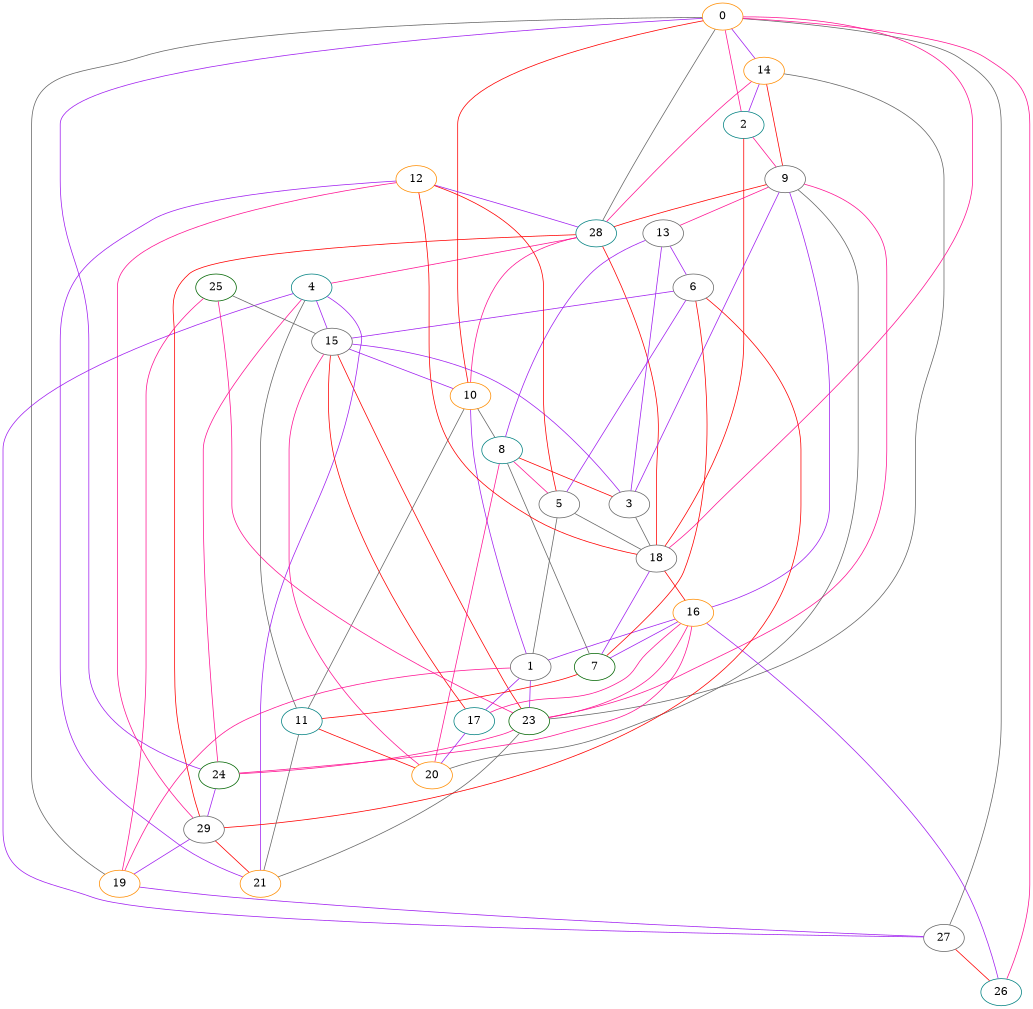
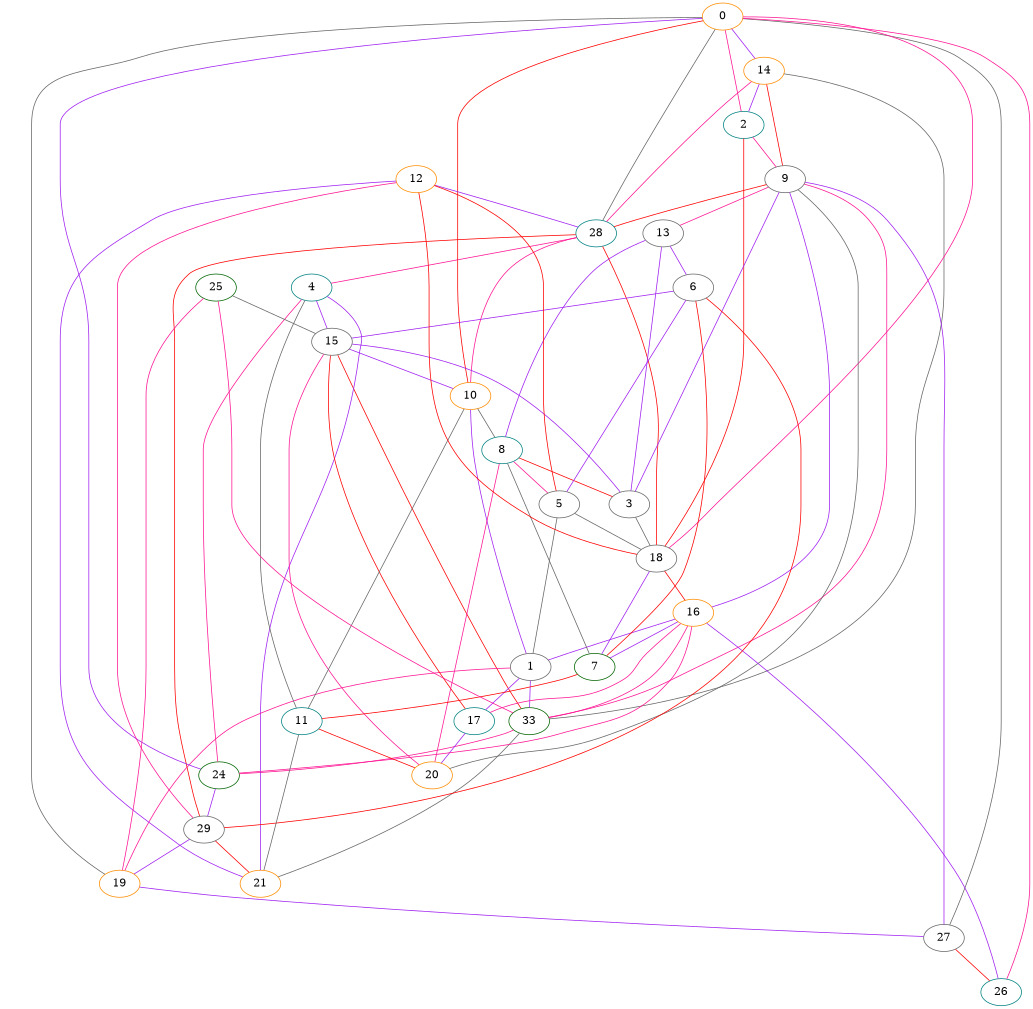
node "23": label "23" -> "33"
edge "4" -- "27": now "9" -- "27"
